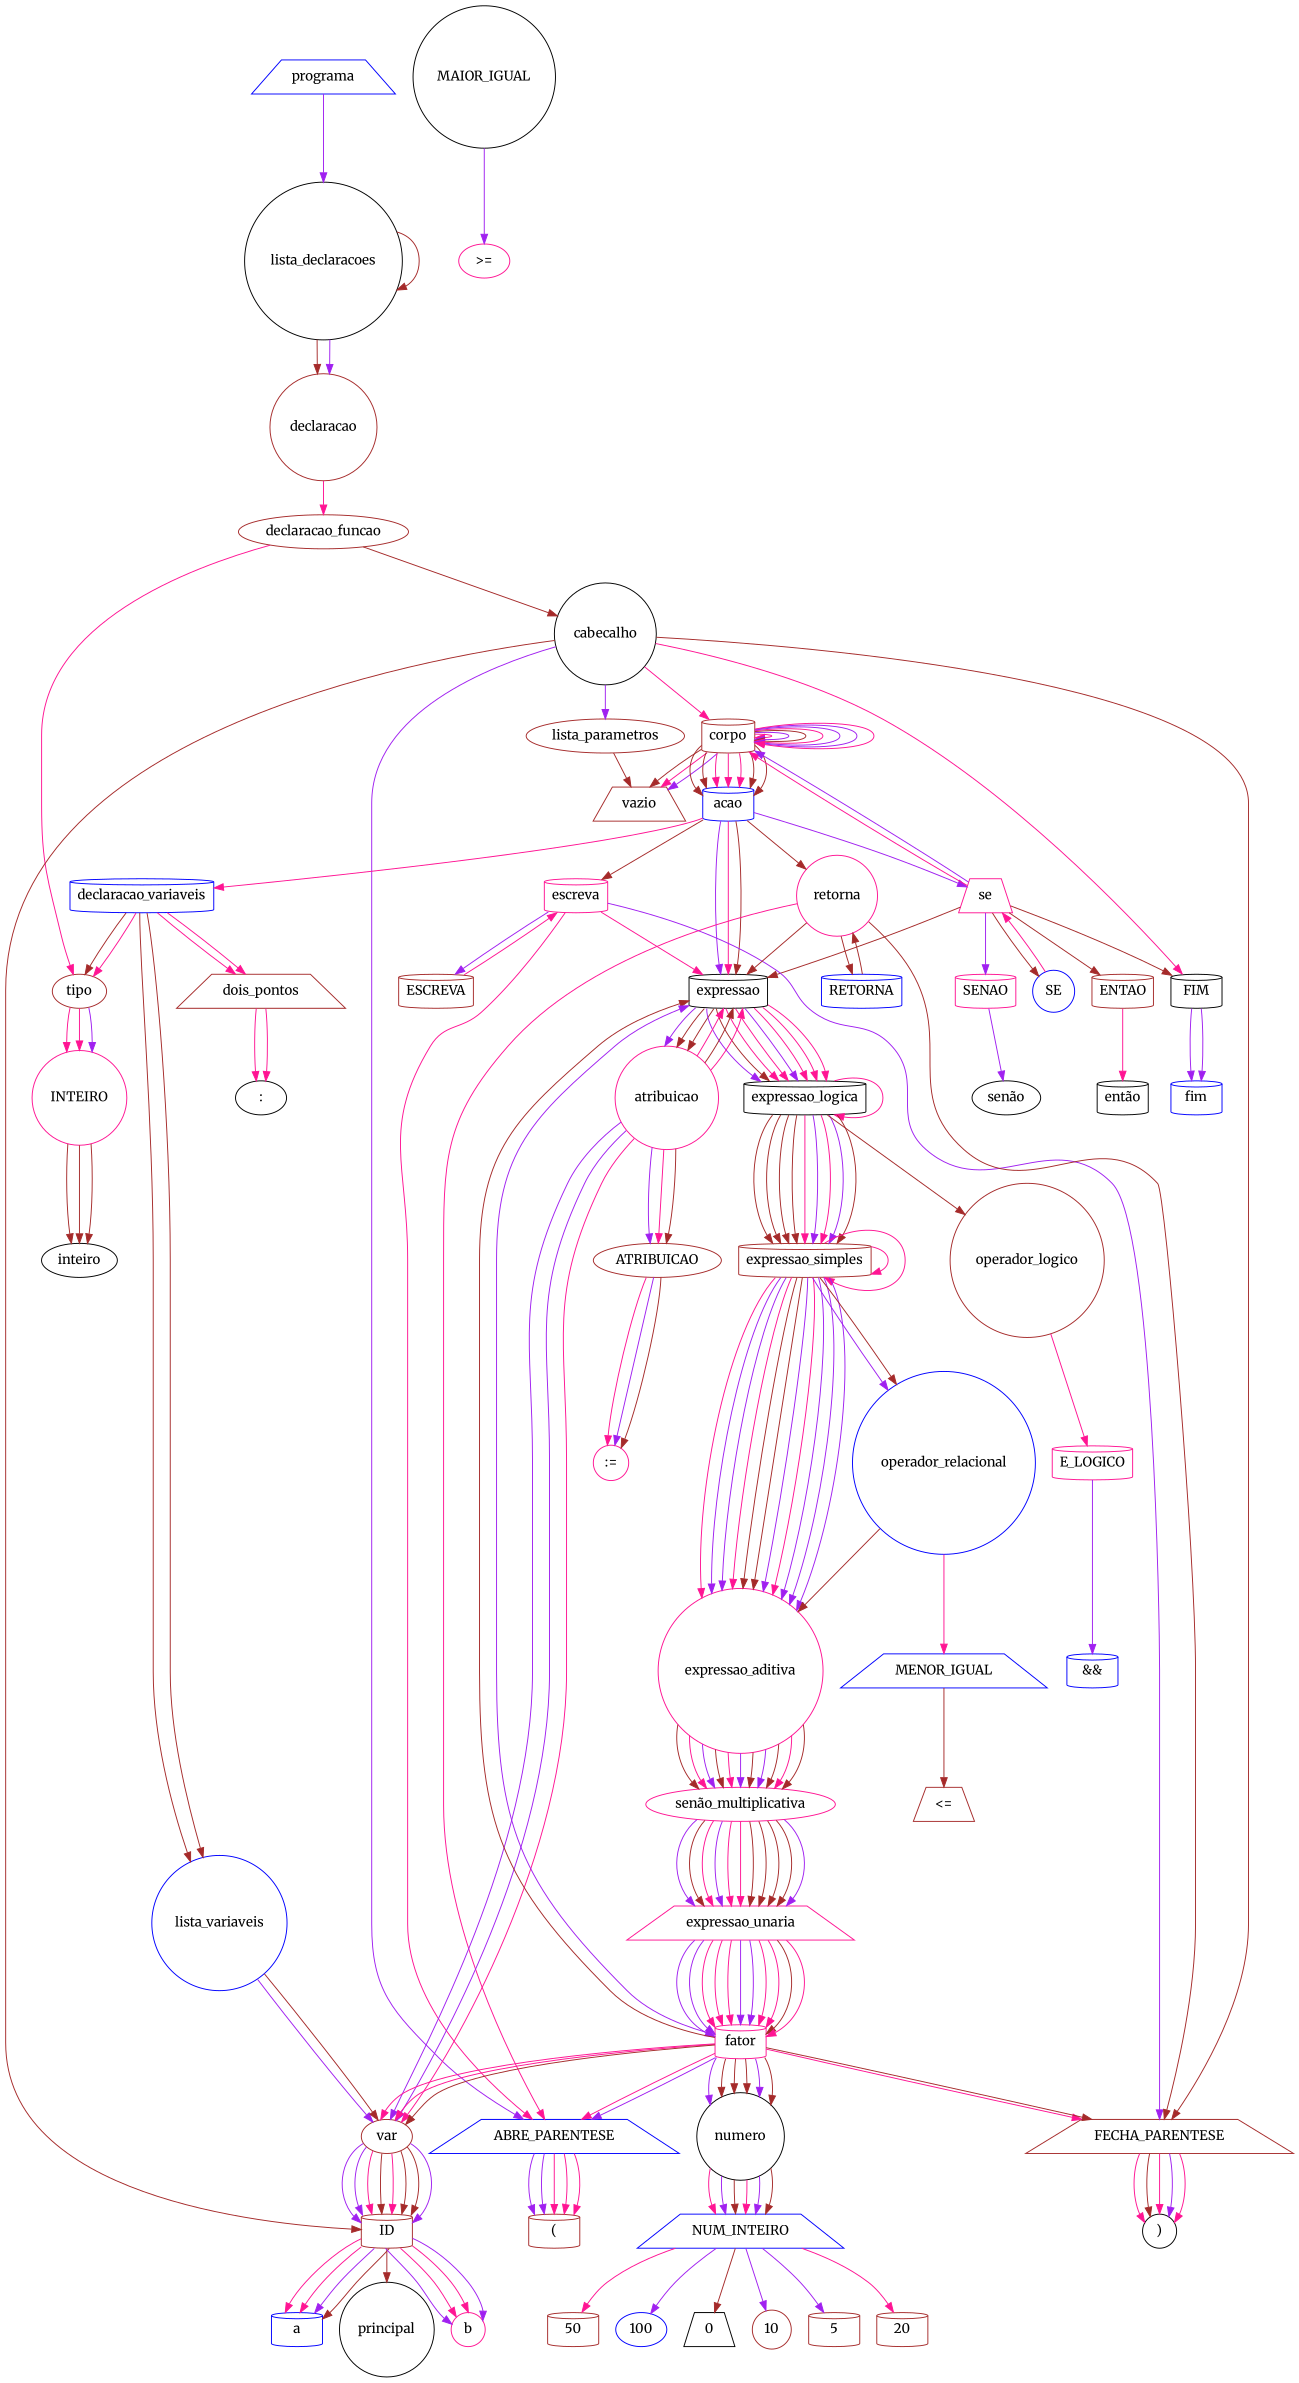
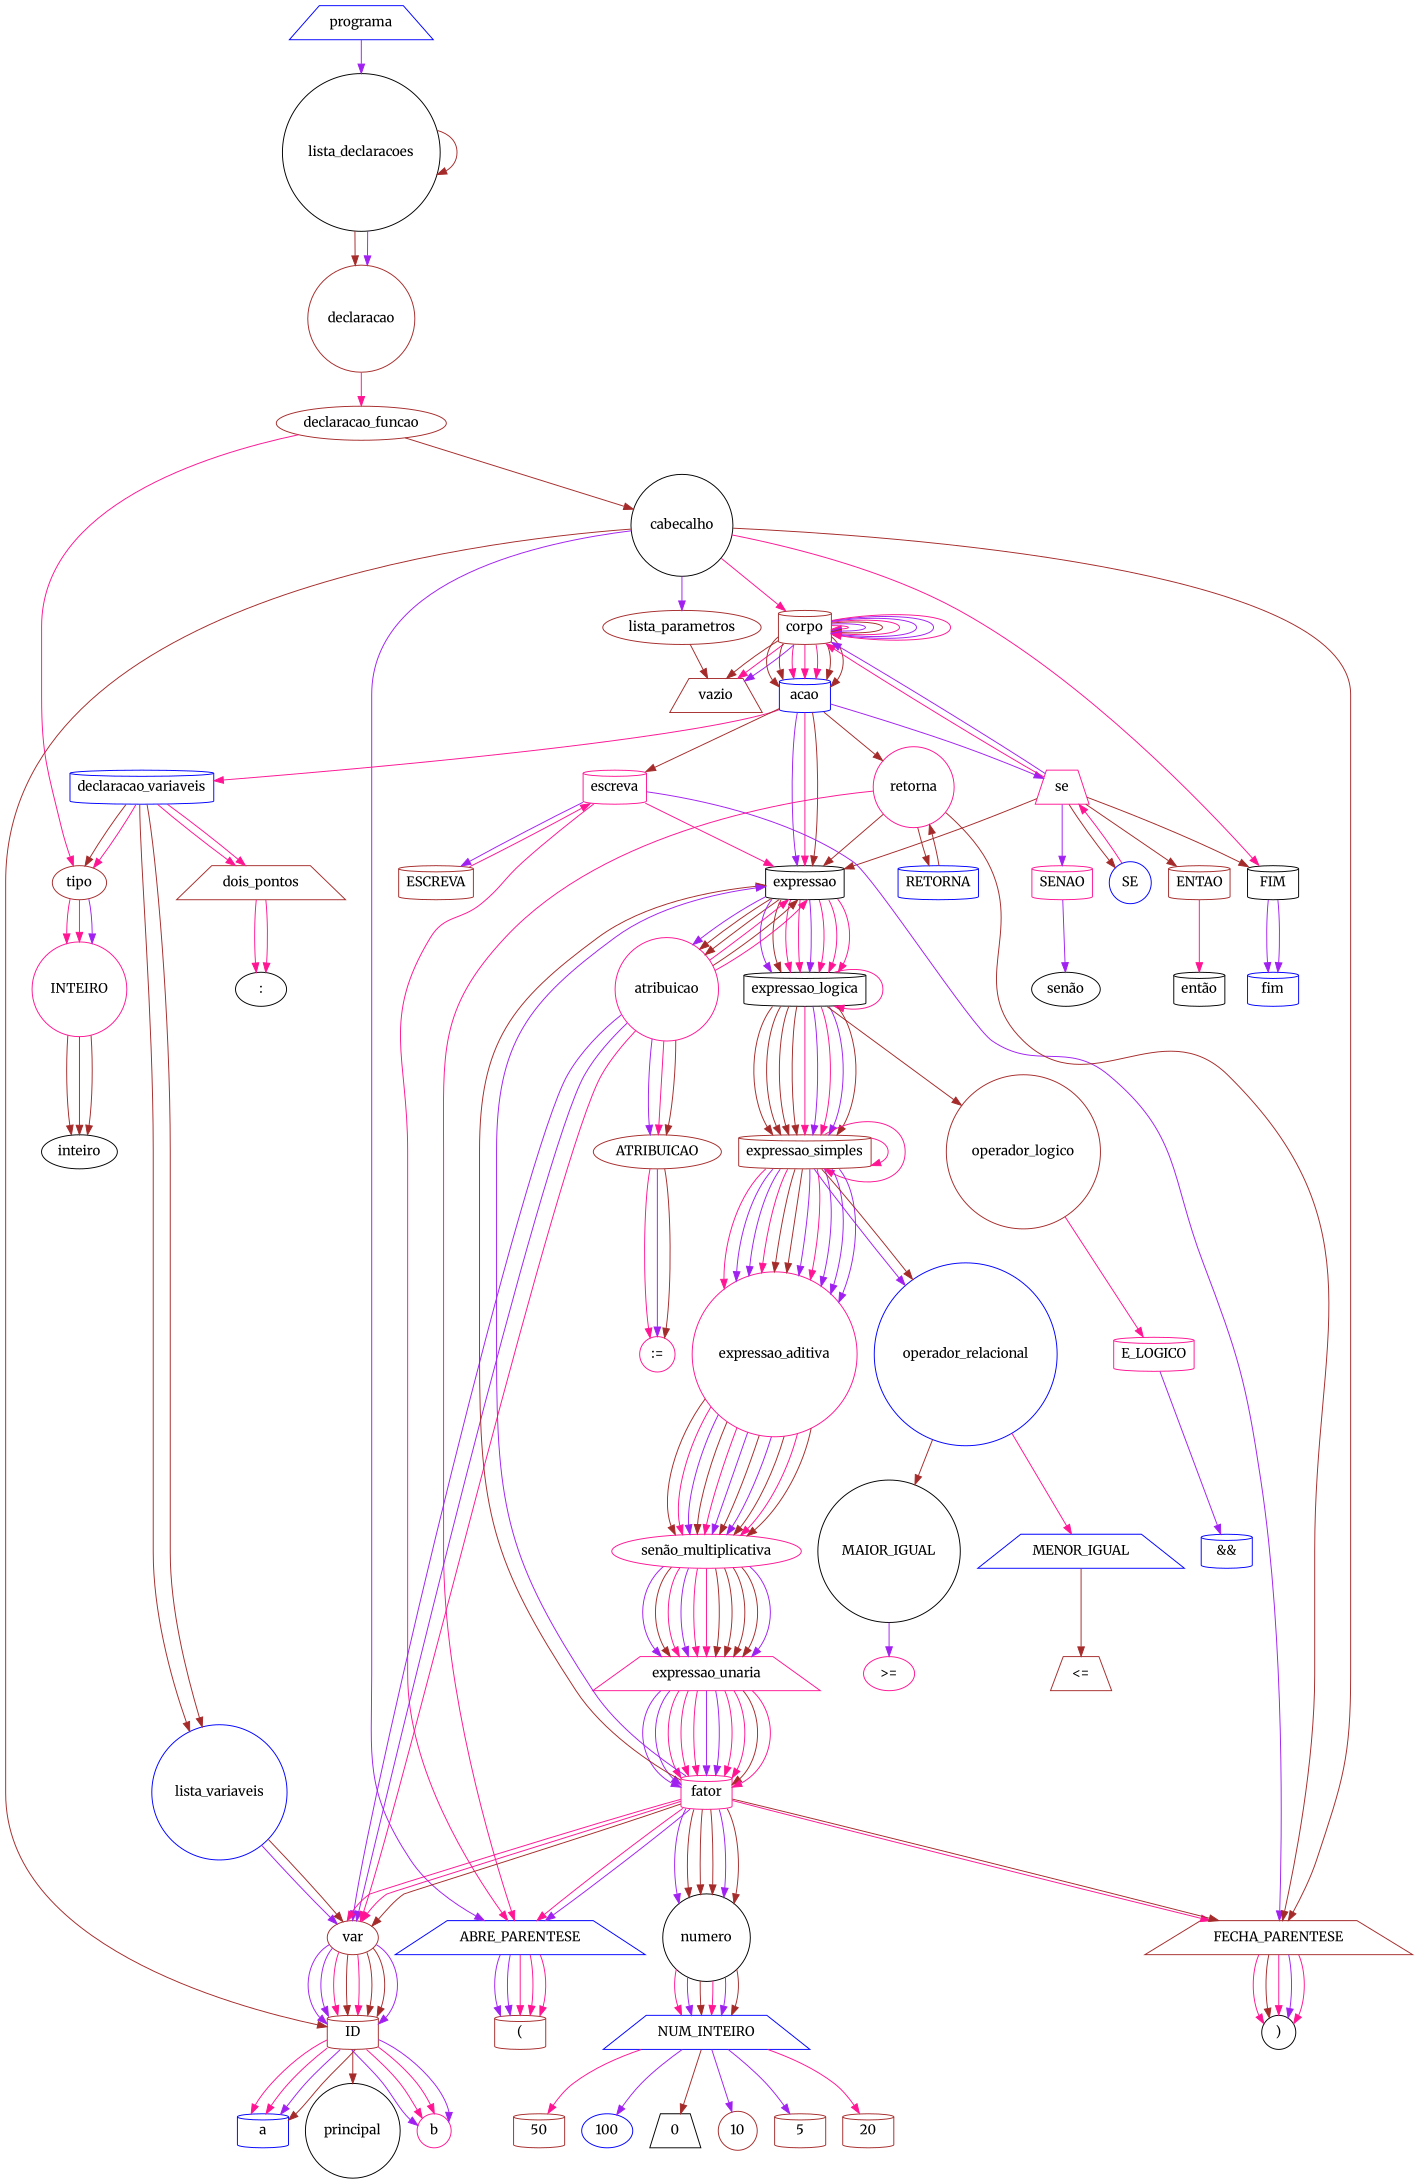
edge "operador_relacional" -> "expressao_aditiva": now "operador_relacional" -> "MAIOR_IGUAL"
